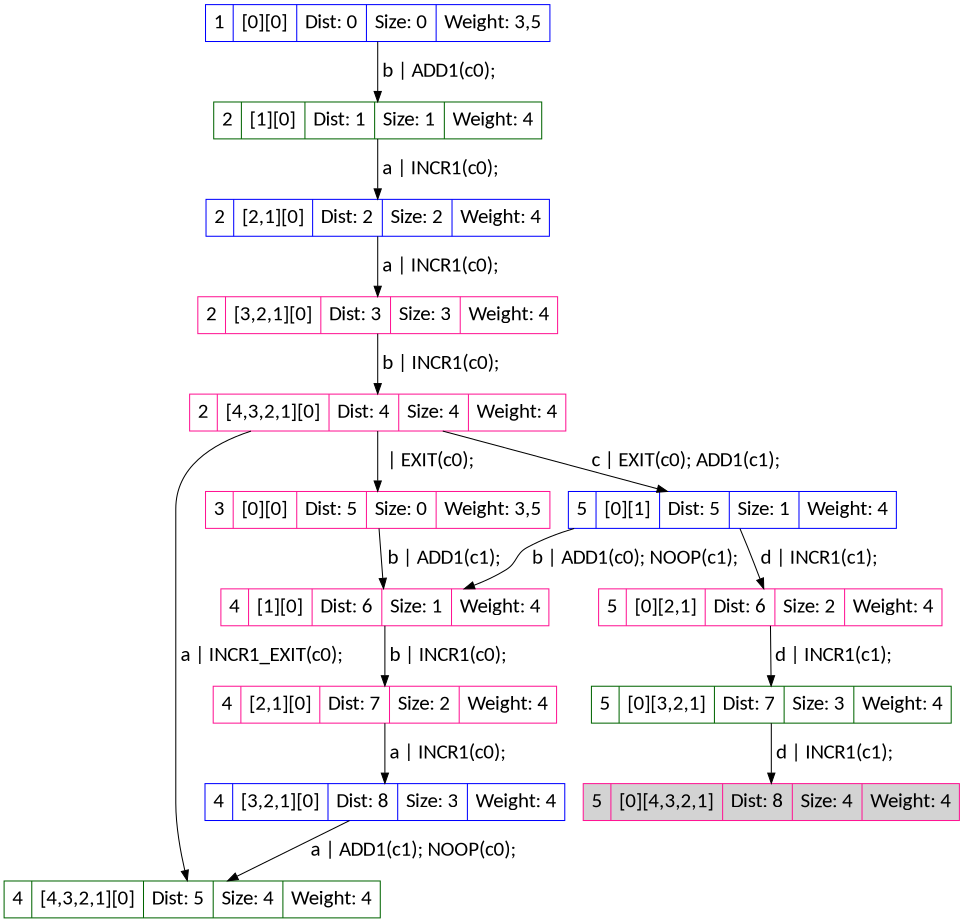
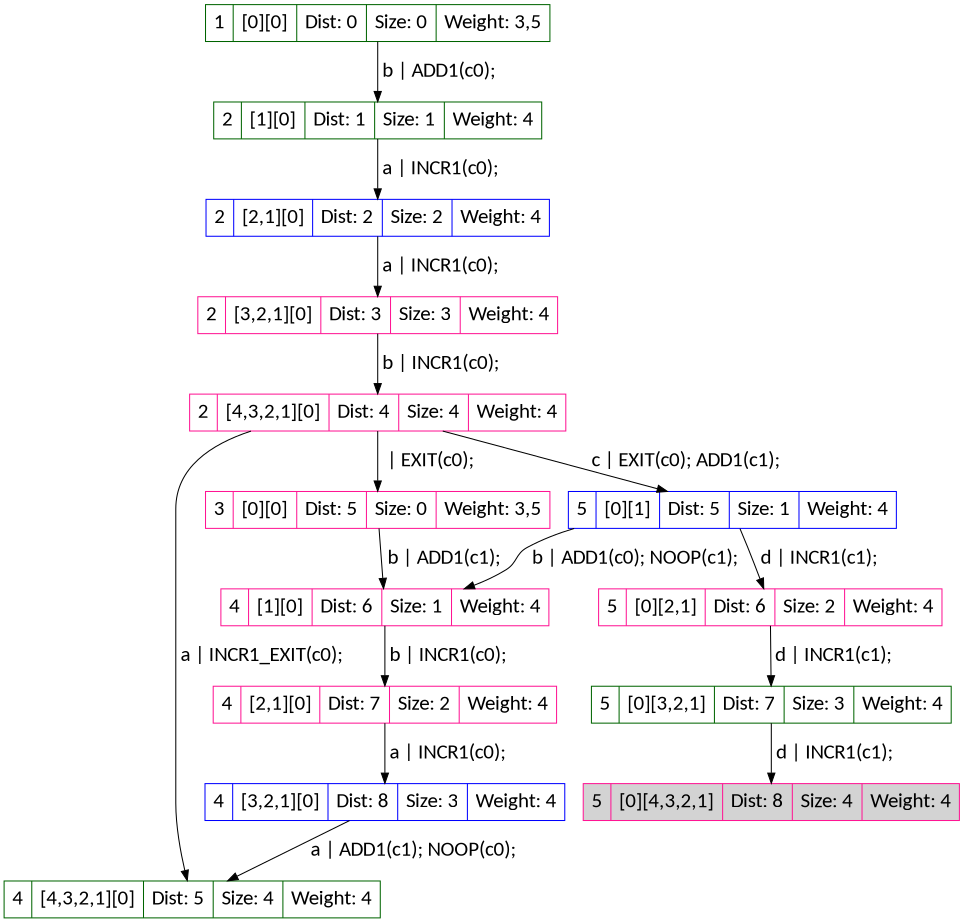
node "1": color blue -> darkgreen
